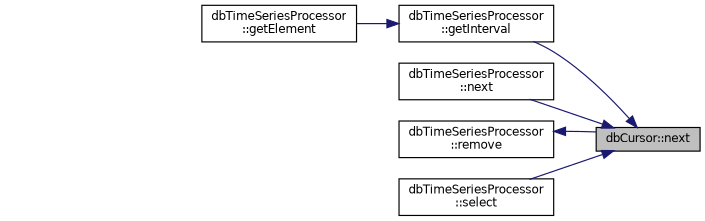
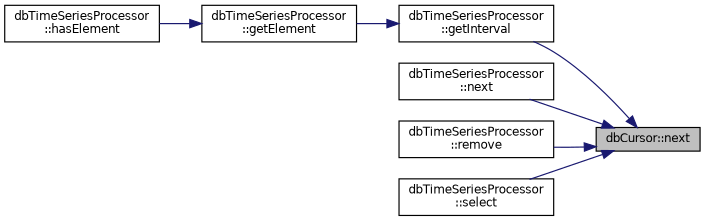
node "dbTimeSeriesProcessor ::hasElement": added
edge "dbCursor::next" -> "dbTimeSeriesProcessor ::remove": reversed
